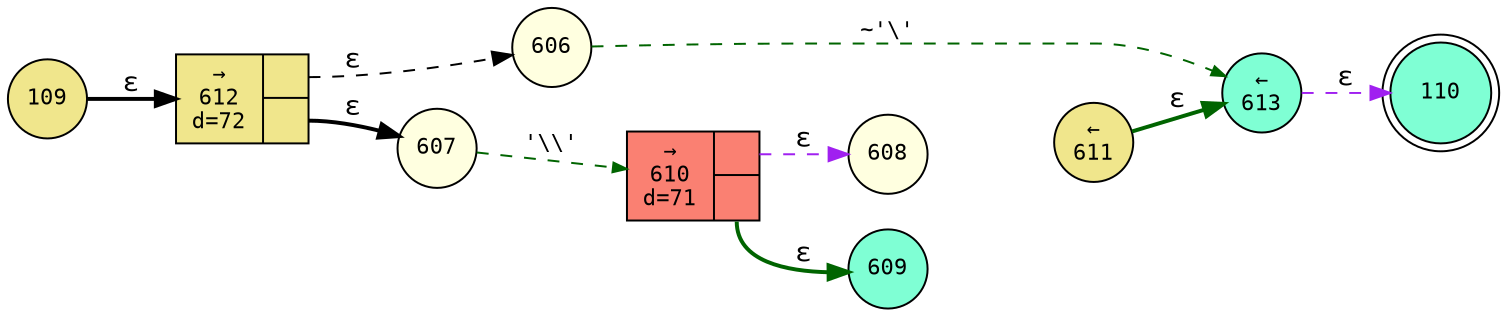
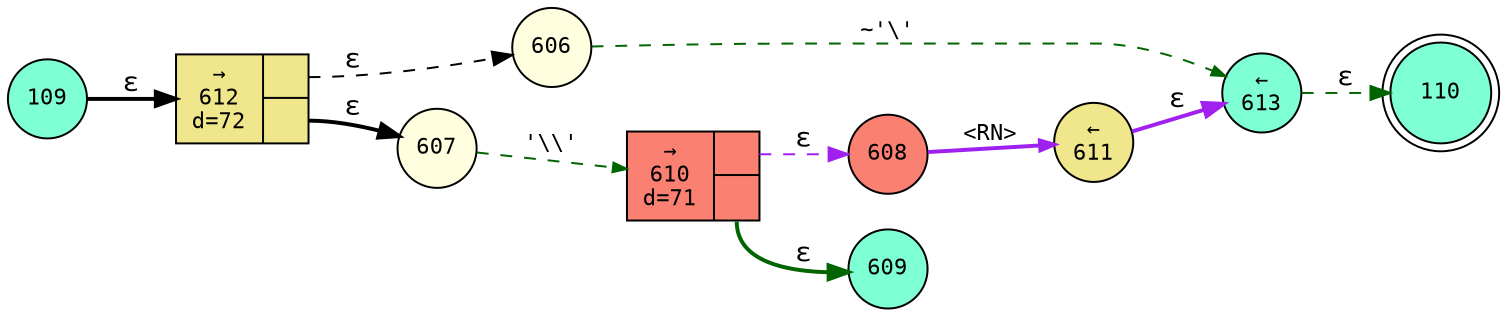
edge "← 613" -> "110": color purple -> darkgreen
node "109": fillcolor khaki -> aquamarine
edge "← 611" -> "← 613": color darkgreen -> purple
edge "608" -> "← 611": added, label "<RN>"
node "608": fillcolor lightyellow -> salmon
